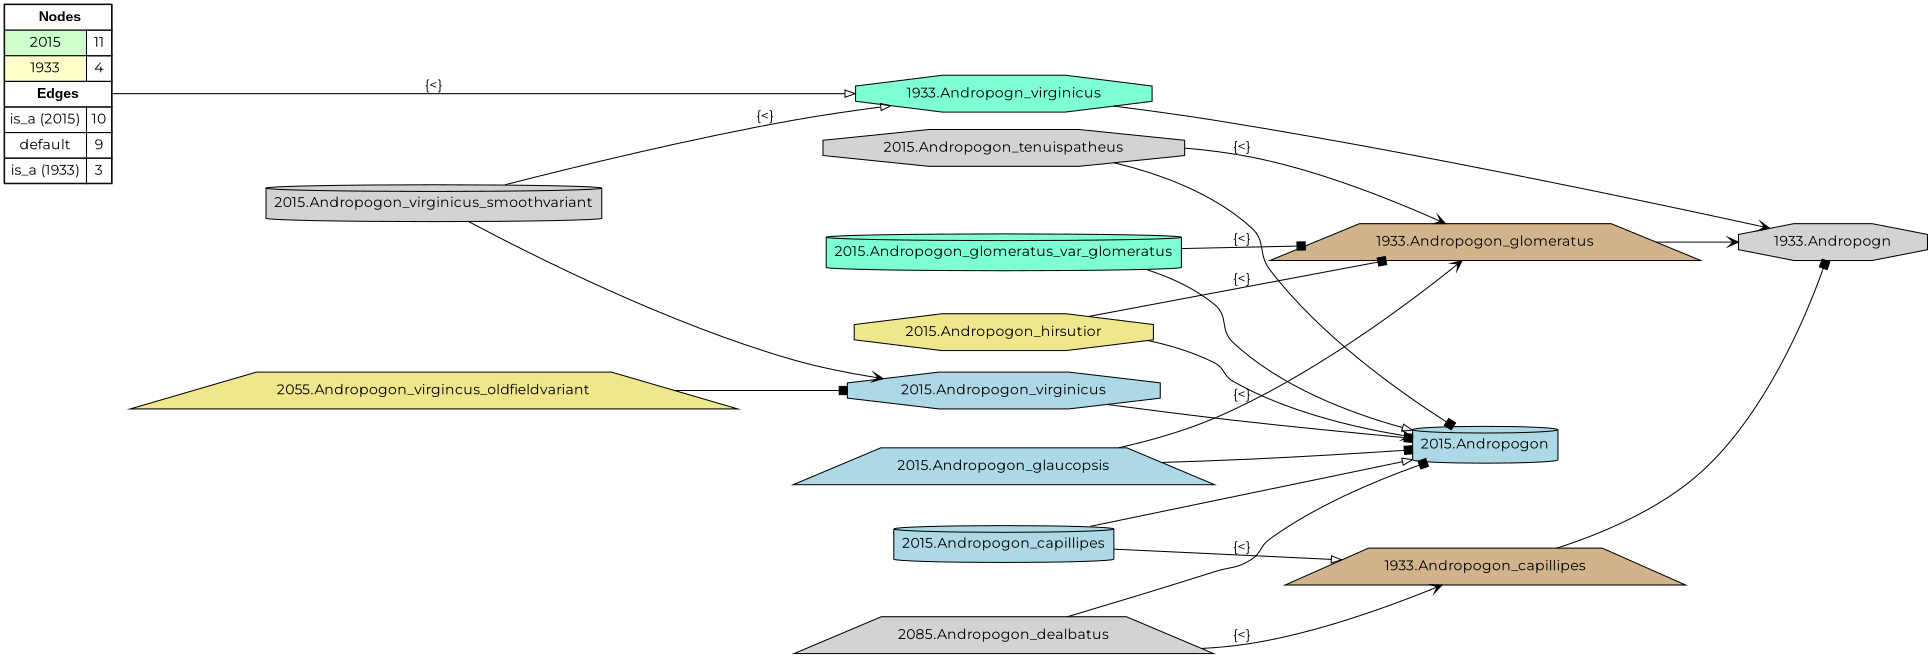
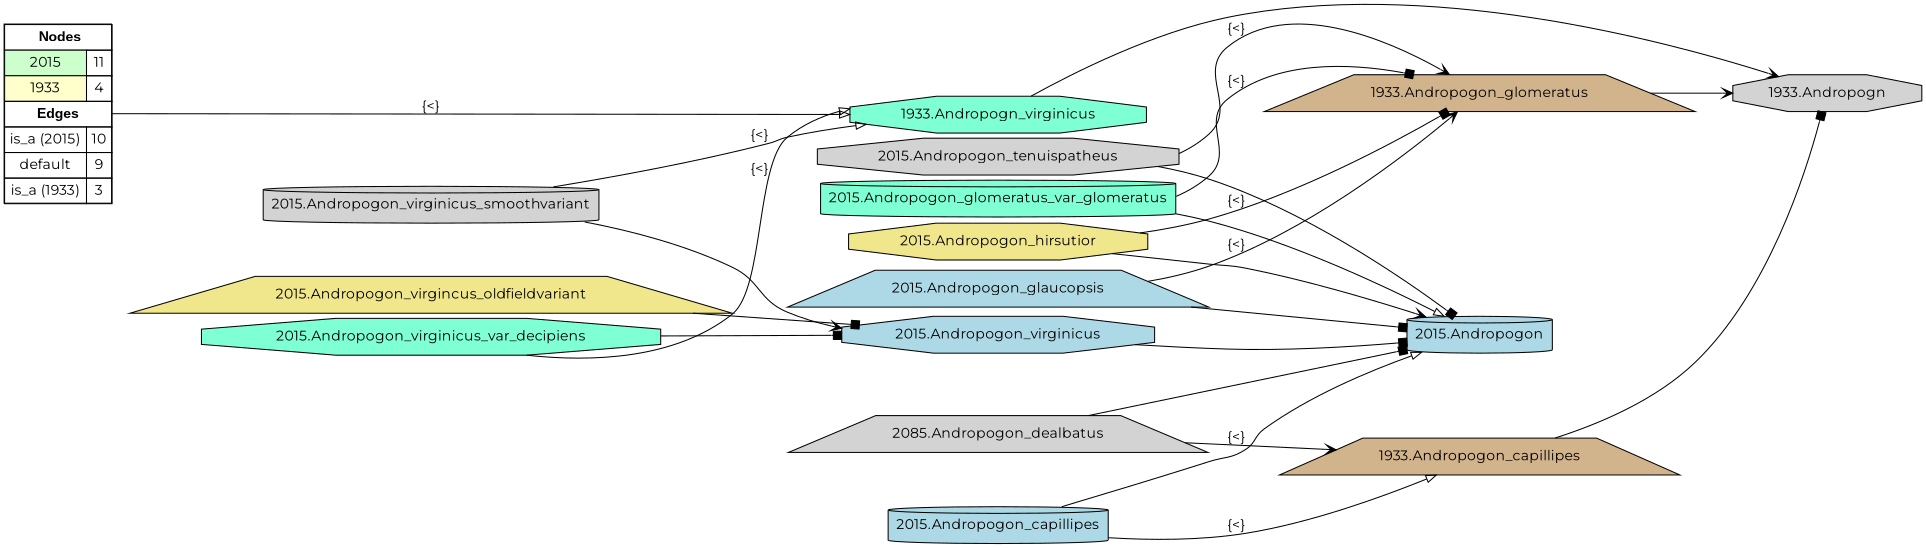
node "2015.Andropogon_virginicus_var_decipiens": added
node "2055.Andropogon_virgincus_oldfieldvariant": label "2055.Andropogon_virgincus_oldfieldvariant" -> "2015.Andropogon_virgincus_oldfieldvariant"
